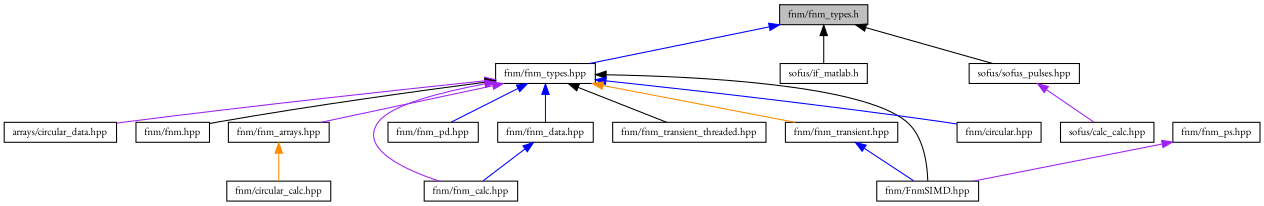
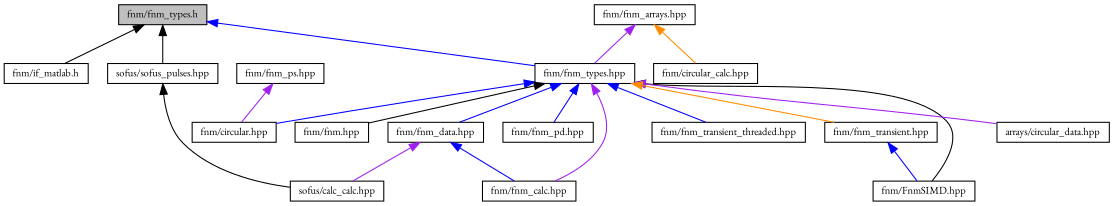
node "sofus/if_matlab.h": label "sofus/if_matlab.h" -> "fnm/if_matlab.h"
edge "fnm/fnm_transient_threaded.hpp" -> "fnm/fnm_types.hpp": color black -> blue
edge "sofus/calc_calc.hpp" -> "sofus/sofus_pulses.hpp": color purple -> black
edge "fnm/fnm_arrays.hpp" -> "fnm/fnm_types.hpp": reversed
edge "fnm/FnmSIMD.hpp" -> "fnm/fnm_ps.hpp": now "fnm/circular.hpp" -> "fnm/fnm_ps.hpp"
edge "sofus/calc_calc.hpp" -> "fnm/fnm_data.hpp": added
